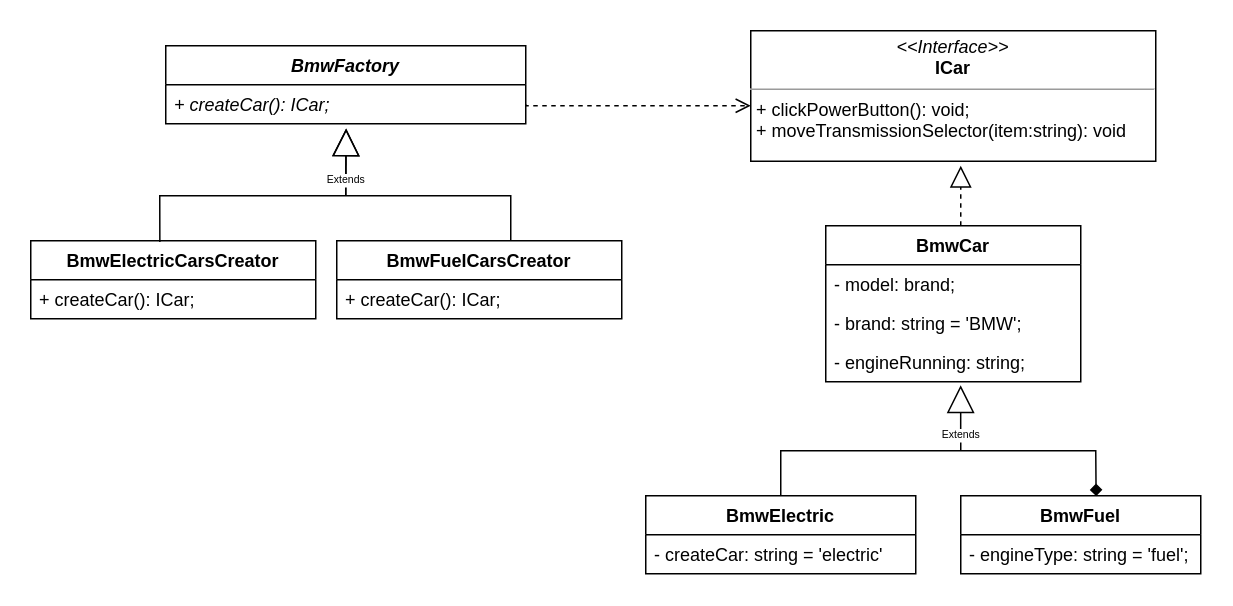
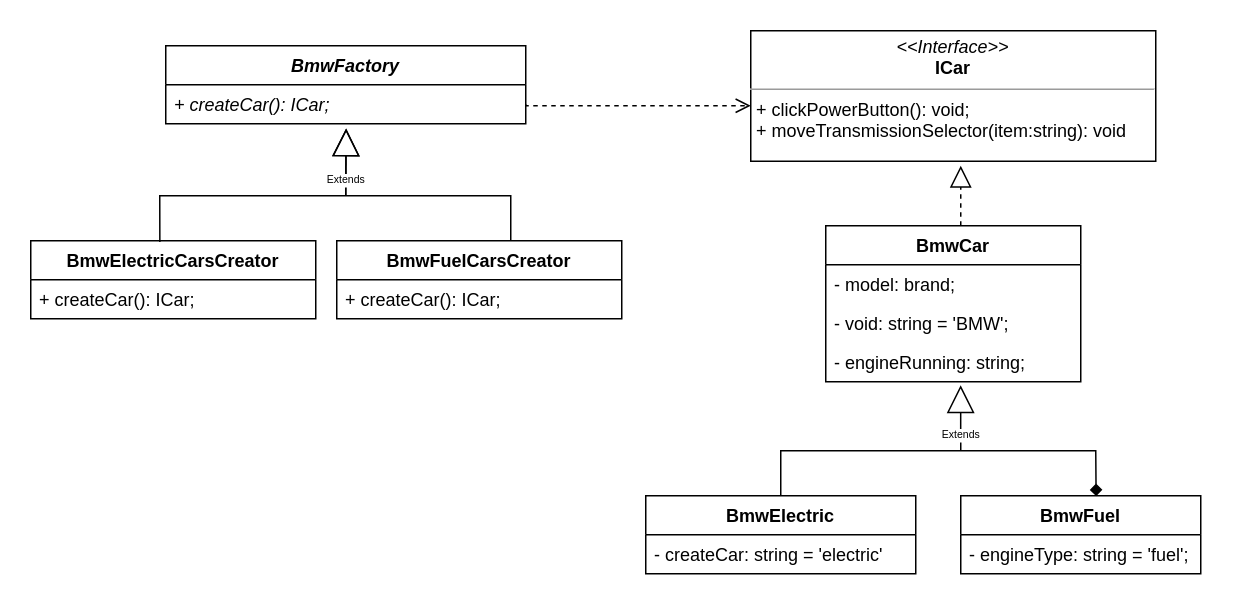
node "- brand: string = 'BMW';": label "- brand: string = 'BMW';" -> "- void: string = 'BMW';"
